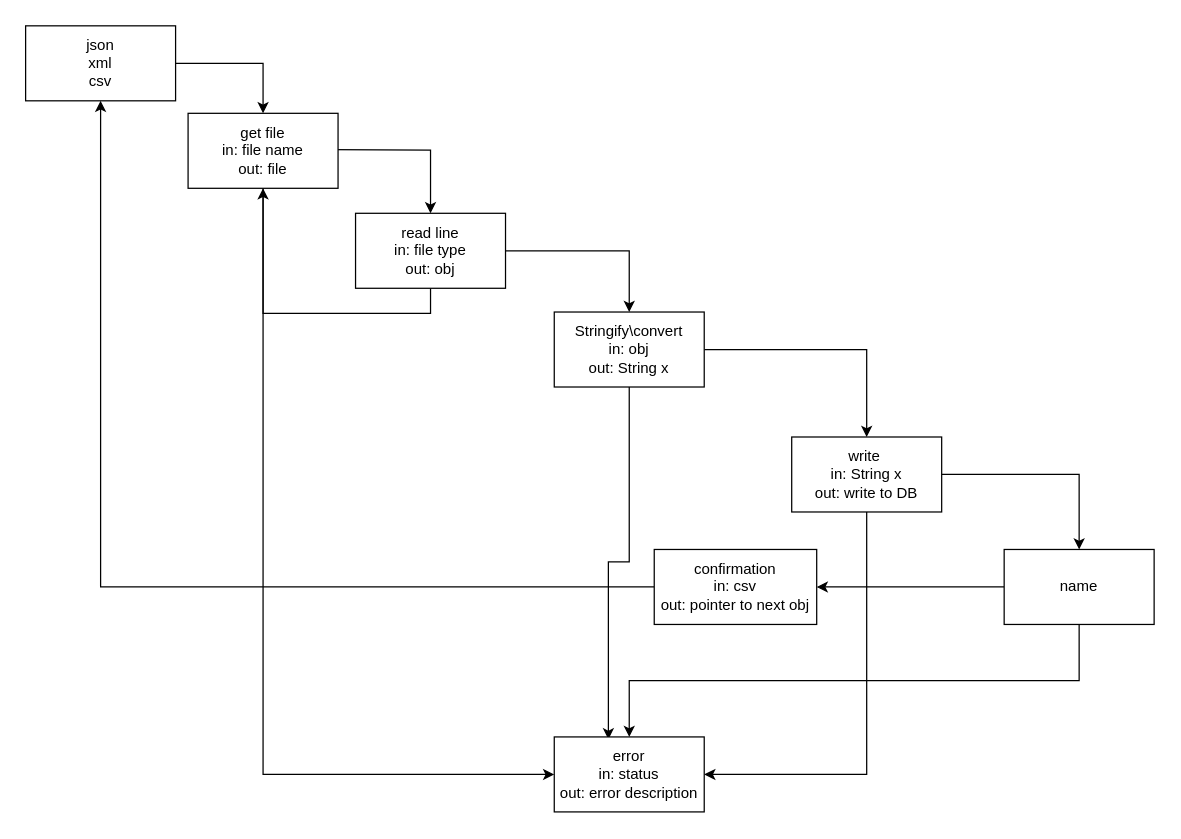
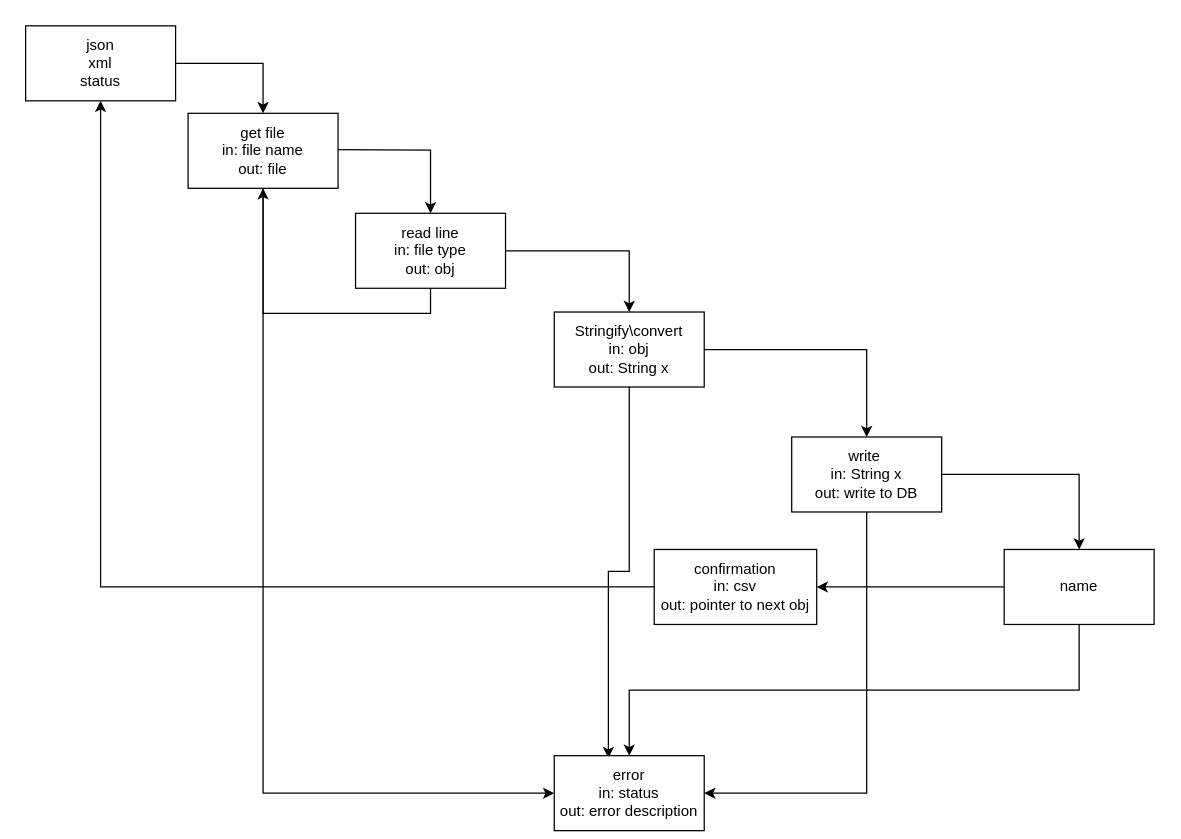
node "json xml csv": label "json xml csv" -> "json xml status"
node "error in: status out: error description": moved (629, 774) -> (629, 793)
